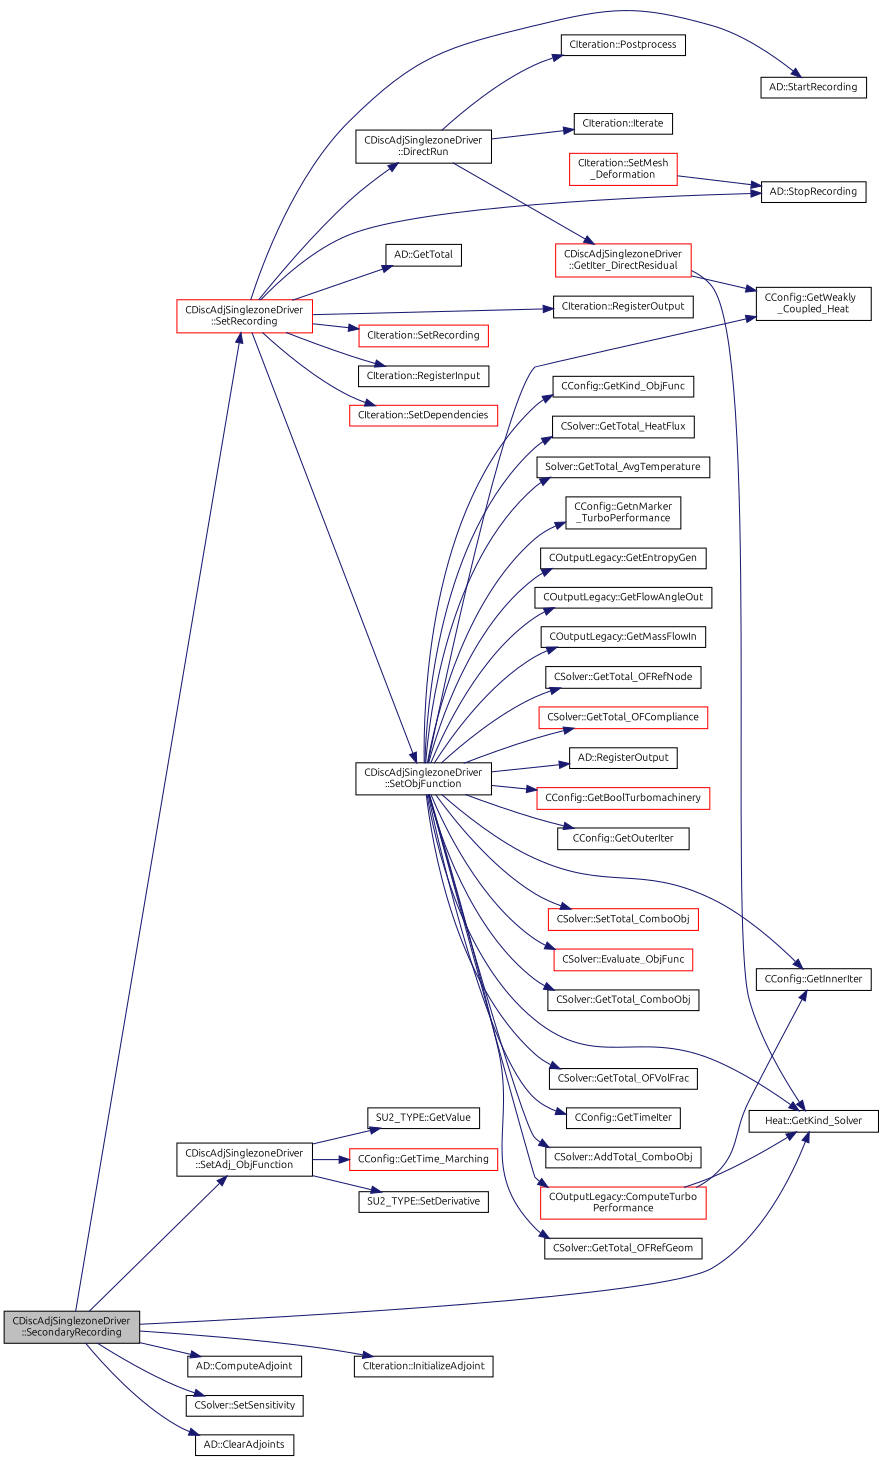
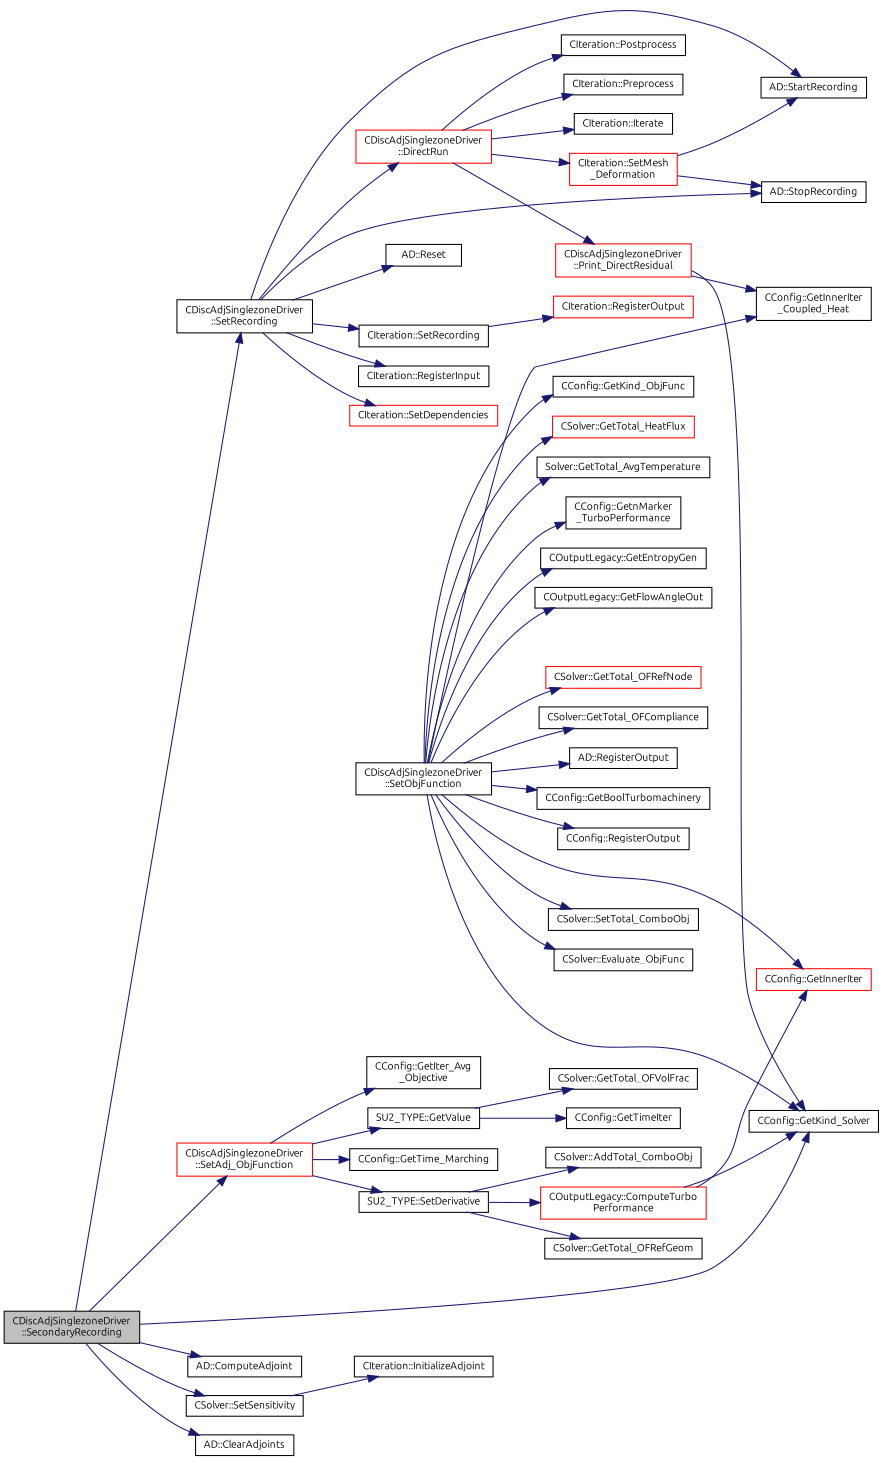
node "CIteration::Preprocess": added
edge "CIteration::SetMesh _Deformation" -> "AD::StartRecording": added
node "CDiscAdjSinglezoneDriver ::DirectRun": color black -> red
edge "CDiscAdjSinglezoneDriver ::DirectRun" -> "CIteration::SetMesh _Deformation": added
node "AD::GetTotal": label "AD::GetTotal" -> "AD::Reset"
node "CDiscAdjSinglezoneDriver ::GetIter_DirectResidual": label "CDiscAdjSinglezoneDriver ::GetIter_DirectResidual" -> "CDiscAdjSinglezoneDriver ::Print_DirectResidual"
node "CConfig::GetWeakly _Coupled_Heat": label "CConfig::GetWeakly _Coupled_Heat" -> "CConfig::GetInnerIter _Coupled_Heat"
node "CIteration::RegisterOutput": color black -> red
edge "CDiscAdjSinglezoneDriver ::SetRecording" -> "CIteration::RegisterOutput": now "CIteration::SetRecording" -> "CIteration::RegisterOutput"
node "CDiscAdjSinglezoneDriver ::SetRecording": color red -> black
node "CIteration::SetRecording": color red -> black
node "CSolver::GetTotal_HeatFlux": color black -> red
edge "CDiscAdjSinglezoneDriver ::SetRecording" -> "CDiscAdjSinglezoneDriver ::SetObjFunction": removed
node "COutputLegacy::GetMassFlowIn": removed
node "CSolver::GetTotal_OFRefNode": color black -> red
node "CSolver::GetTotal_OFCompliance": color red -> black
node "CConfig::GetBoolTurbomachinery": color red -> black
node "CConfig::GetOuterIter": label "CConfig::GetOuterIter" -> "CConfig::RegisterOutput"
node "CSolver::SetTotal_ComboObj": color red -> black
node "CSolver::Evaluate_ObjFunc": color red -> black
edge "CDiscAdjSinglezoneDriver ::SetObjFunction" -> "CConfig::GetTimeIter": now "SU2_TYPE::GetValue" -> "CConfig::GetTimeIter"
edge "CDiscAdjSinglezoneDriver ::SetObjFunction" -> "CSolver::AddTotal_ComboObj": now "SU2_TYPE::SetDerivative" -> "CSolver::AddTotal_ComboObj"
node "CConfig::GetInnerIter": color black -> red
edge "CDiscAdjSinglezoneDriver ::SetObjFunction" -> "COutputLegacy::ComputeTurbo Performance": now "SU2_TYPE::SetDerivative" -> "COutputLegacy::ComputeTurbo Performance"
node "CSolver::GetTotal_ComboObj": removed
edge "CDiscAdjSinglezoneDriver ::SetObjFunction" -> "CSolver::GetTotal_OFVolFrac": now "SU2_TYPE::GetValue" -> "CSolver::GetTotal_OFVolFrac"
node "CConfig::GetIter_Avg _Objective": added
edge "CDiscAdjSinglezoneDriver ::SetObjFunction" -> "CSolver::GetTotal_OFRefGeom": now "SU2_TYPE::SetDerivative" -> "CSolver::GetTotal_OFRefGeom"
node "Heat::GetKind_Solver": label "Heat::GetKind_Solver" -> "CConfig::GetKind_Solver"
node "CDiscAdjSinglezoneDriver ::SetAdj_ObjFunction": color black -> red
node "CConfig::GetTime_Marching": color red -> black
edge "CDiscAdjSinglezoneDriver ::SecondaryRecording" -> "CIteration::InitializeAdjoint": now "CSolver::SetSensitivity" -> "CIteration::InitializeAdjoint"
